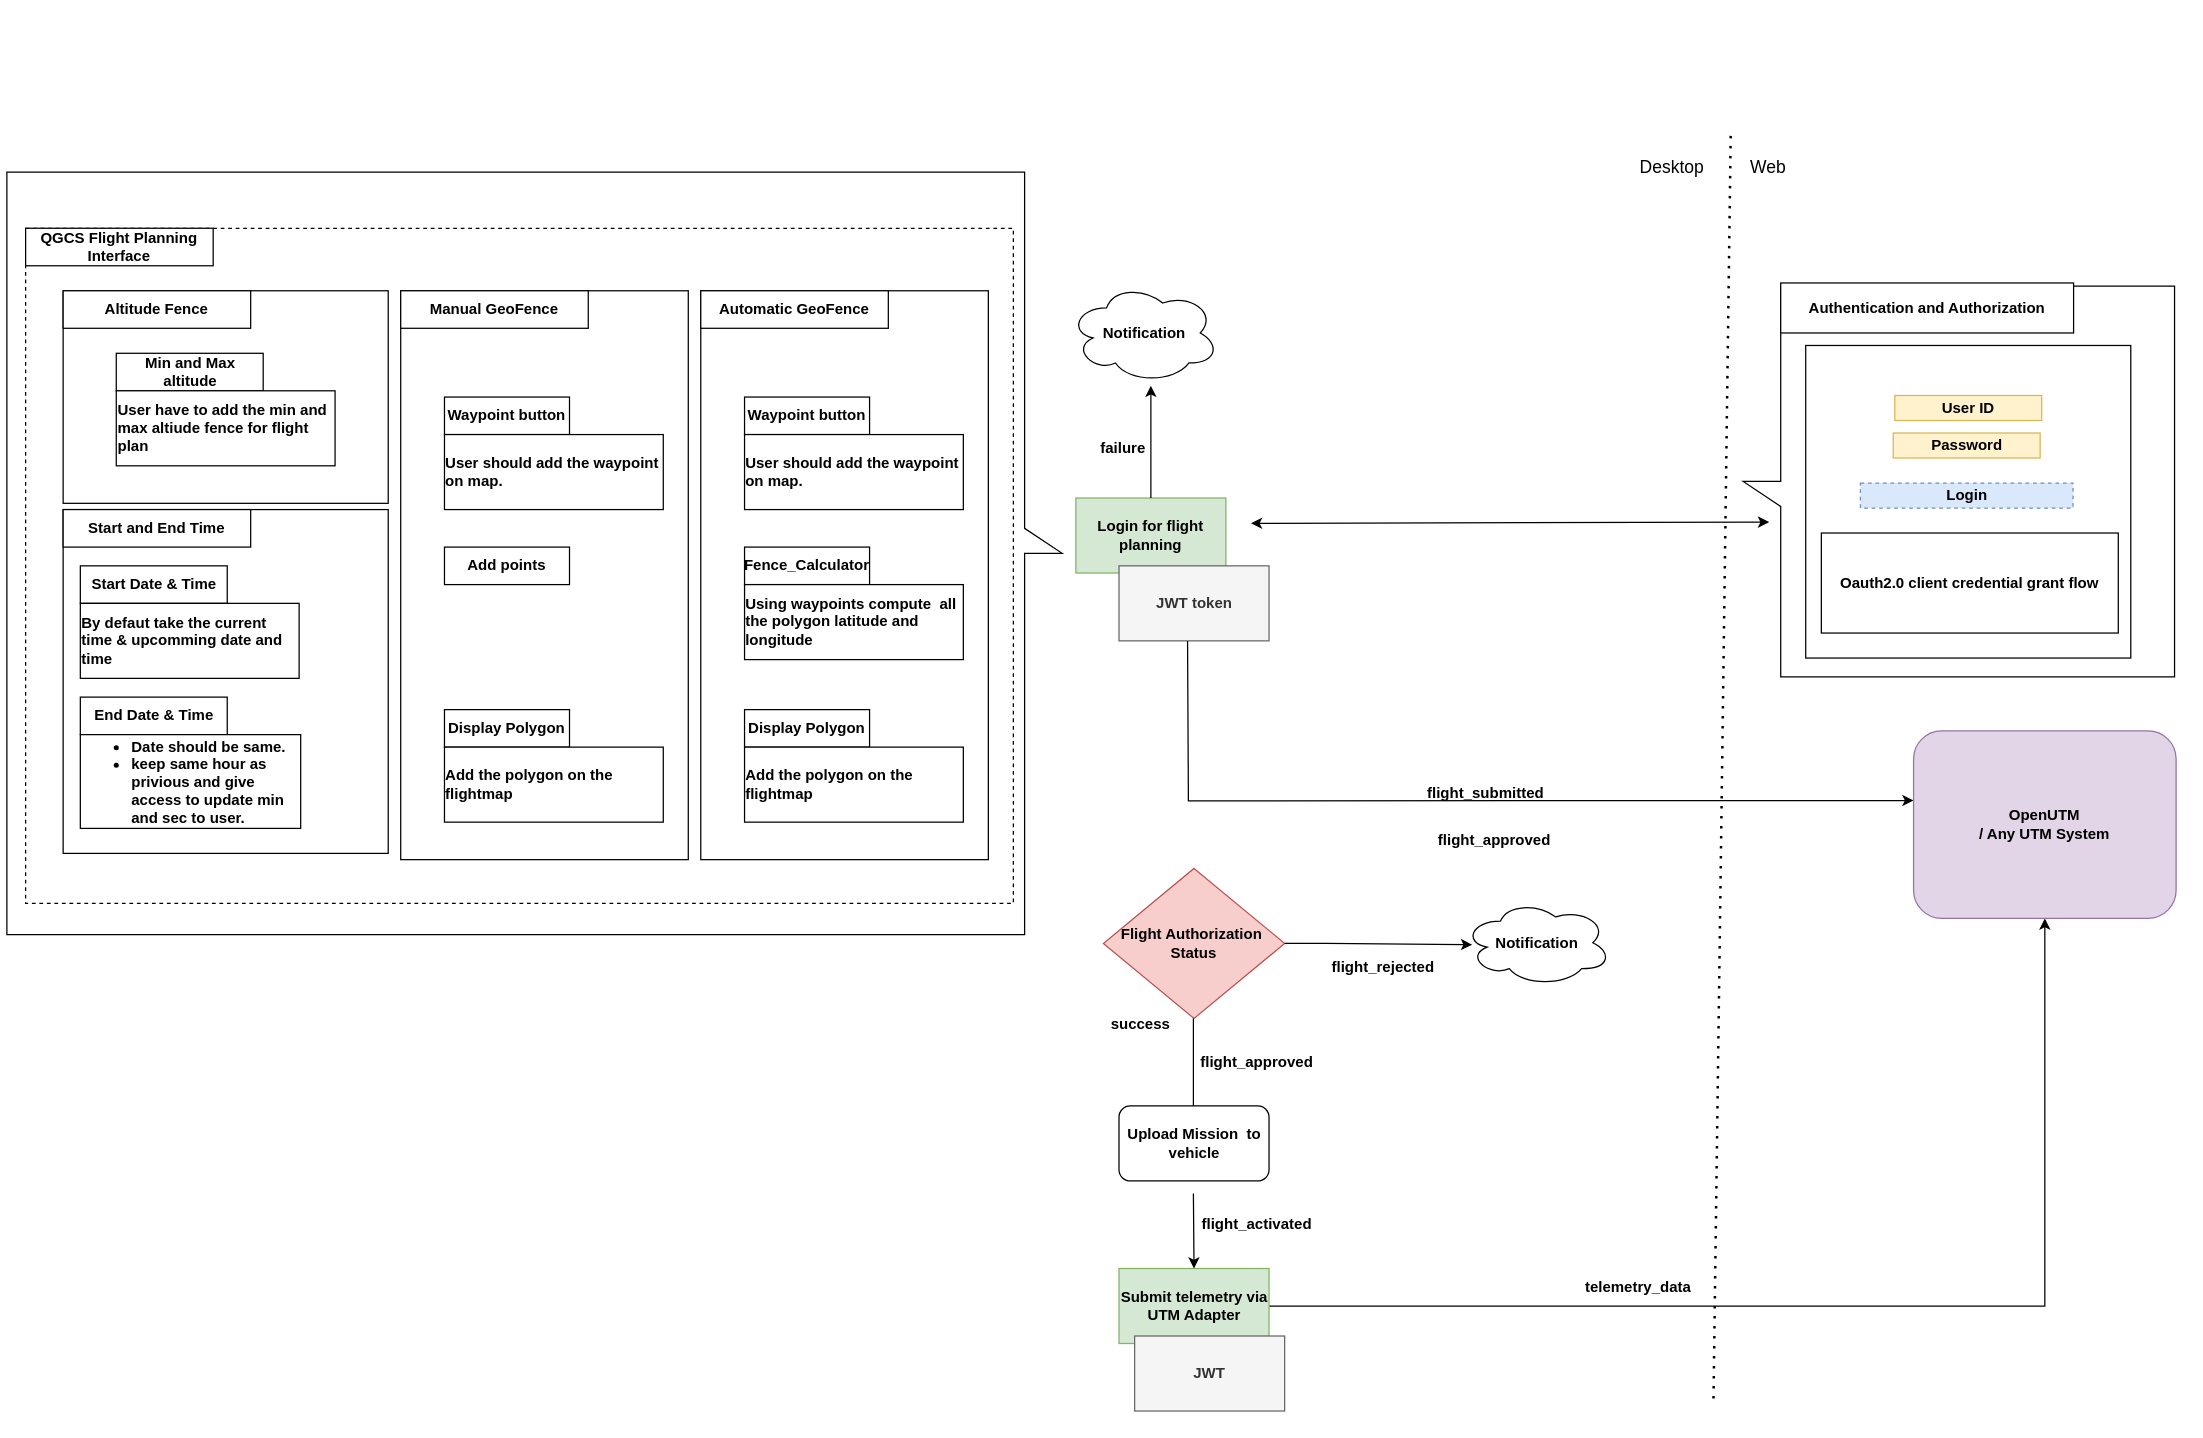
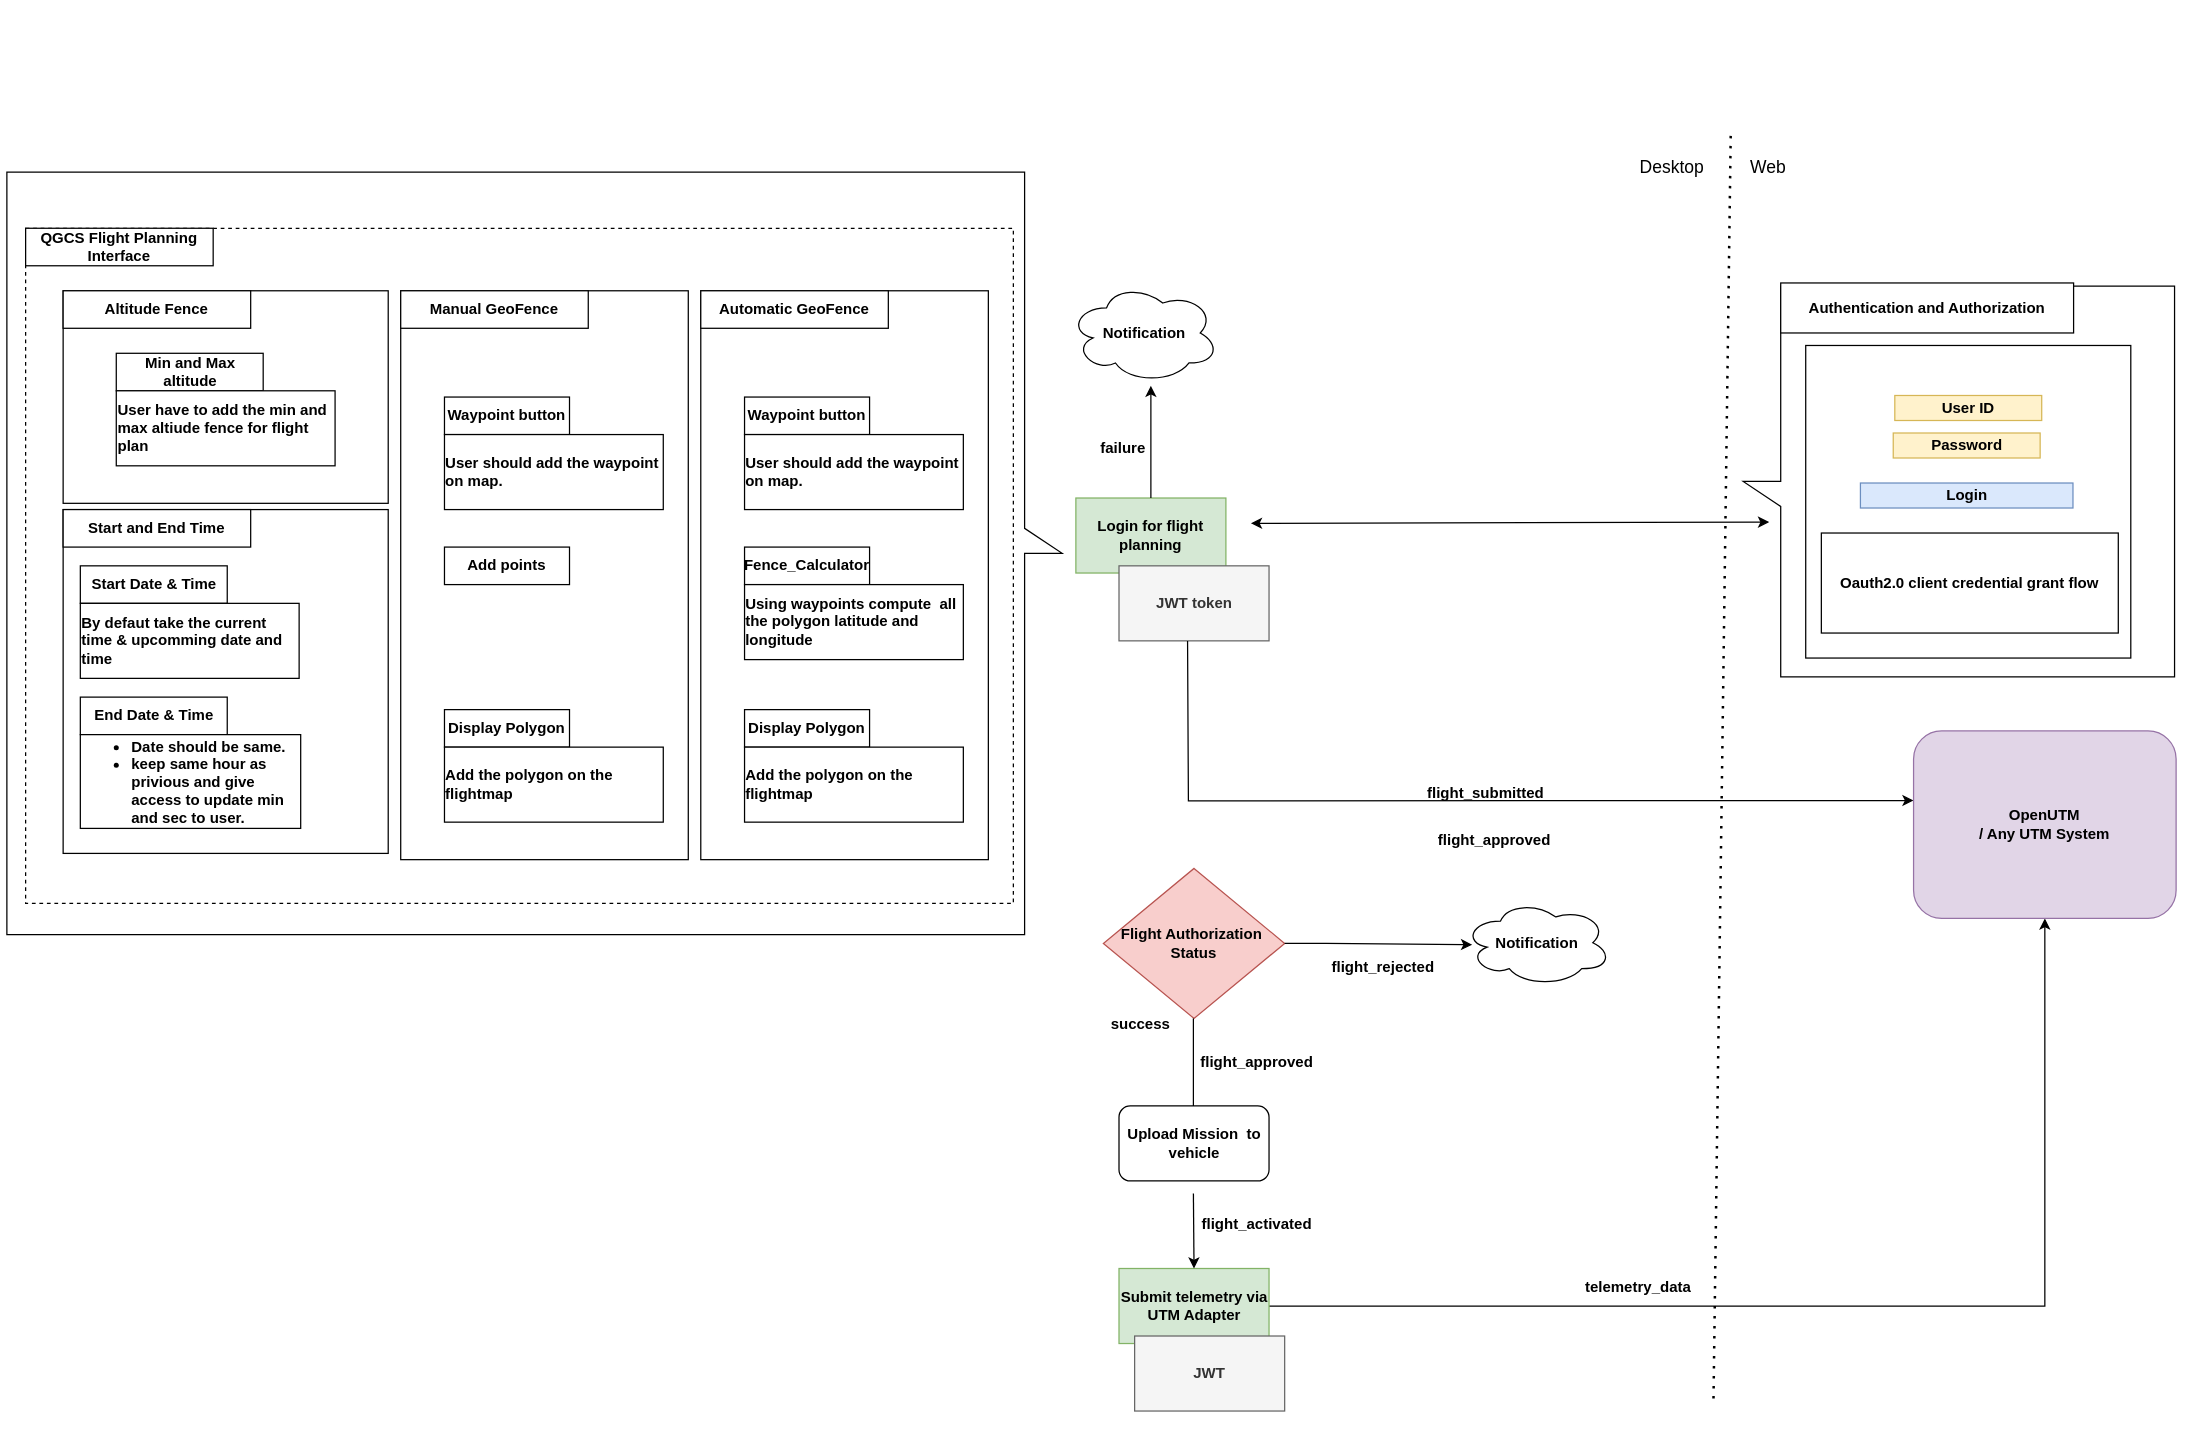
node "Login": style dashed -> solid
